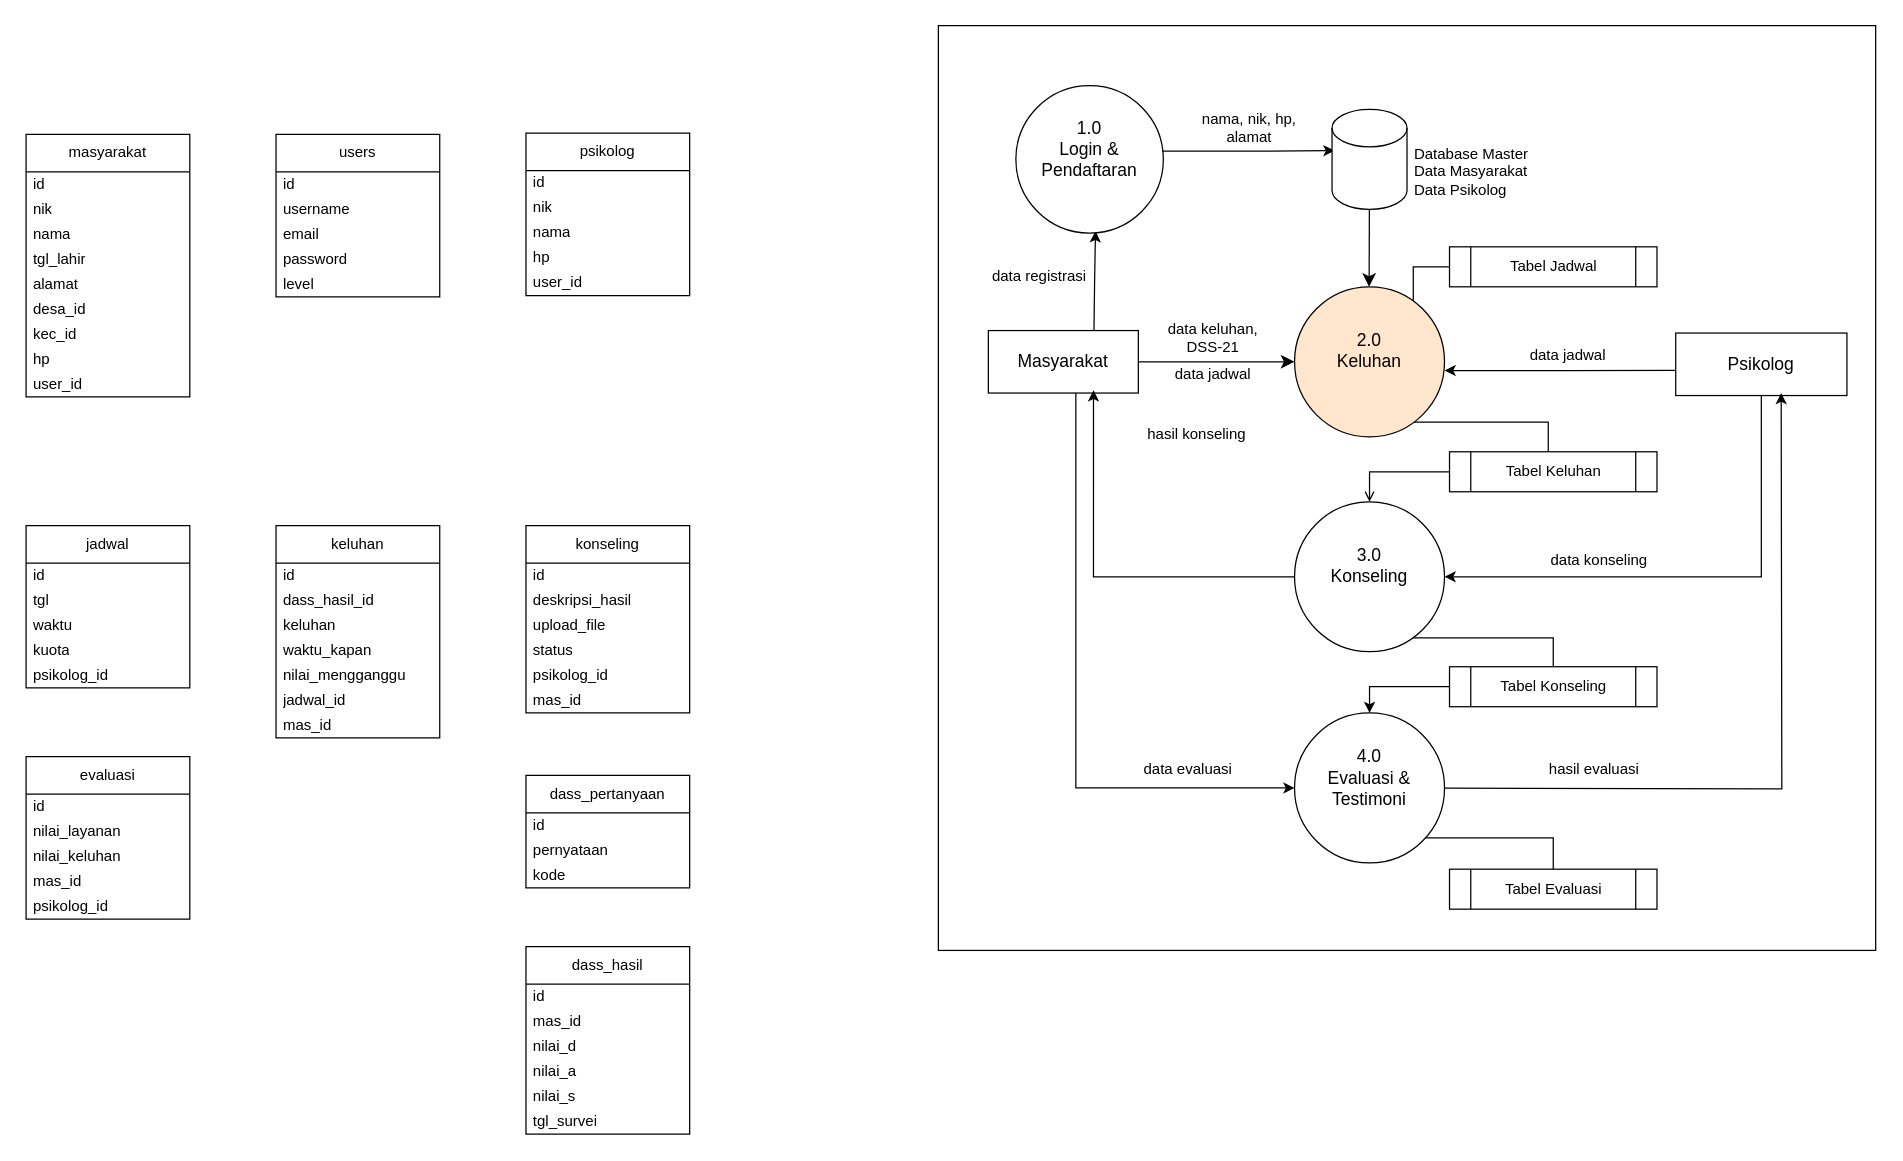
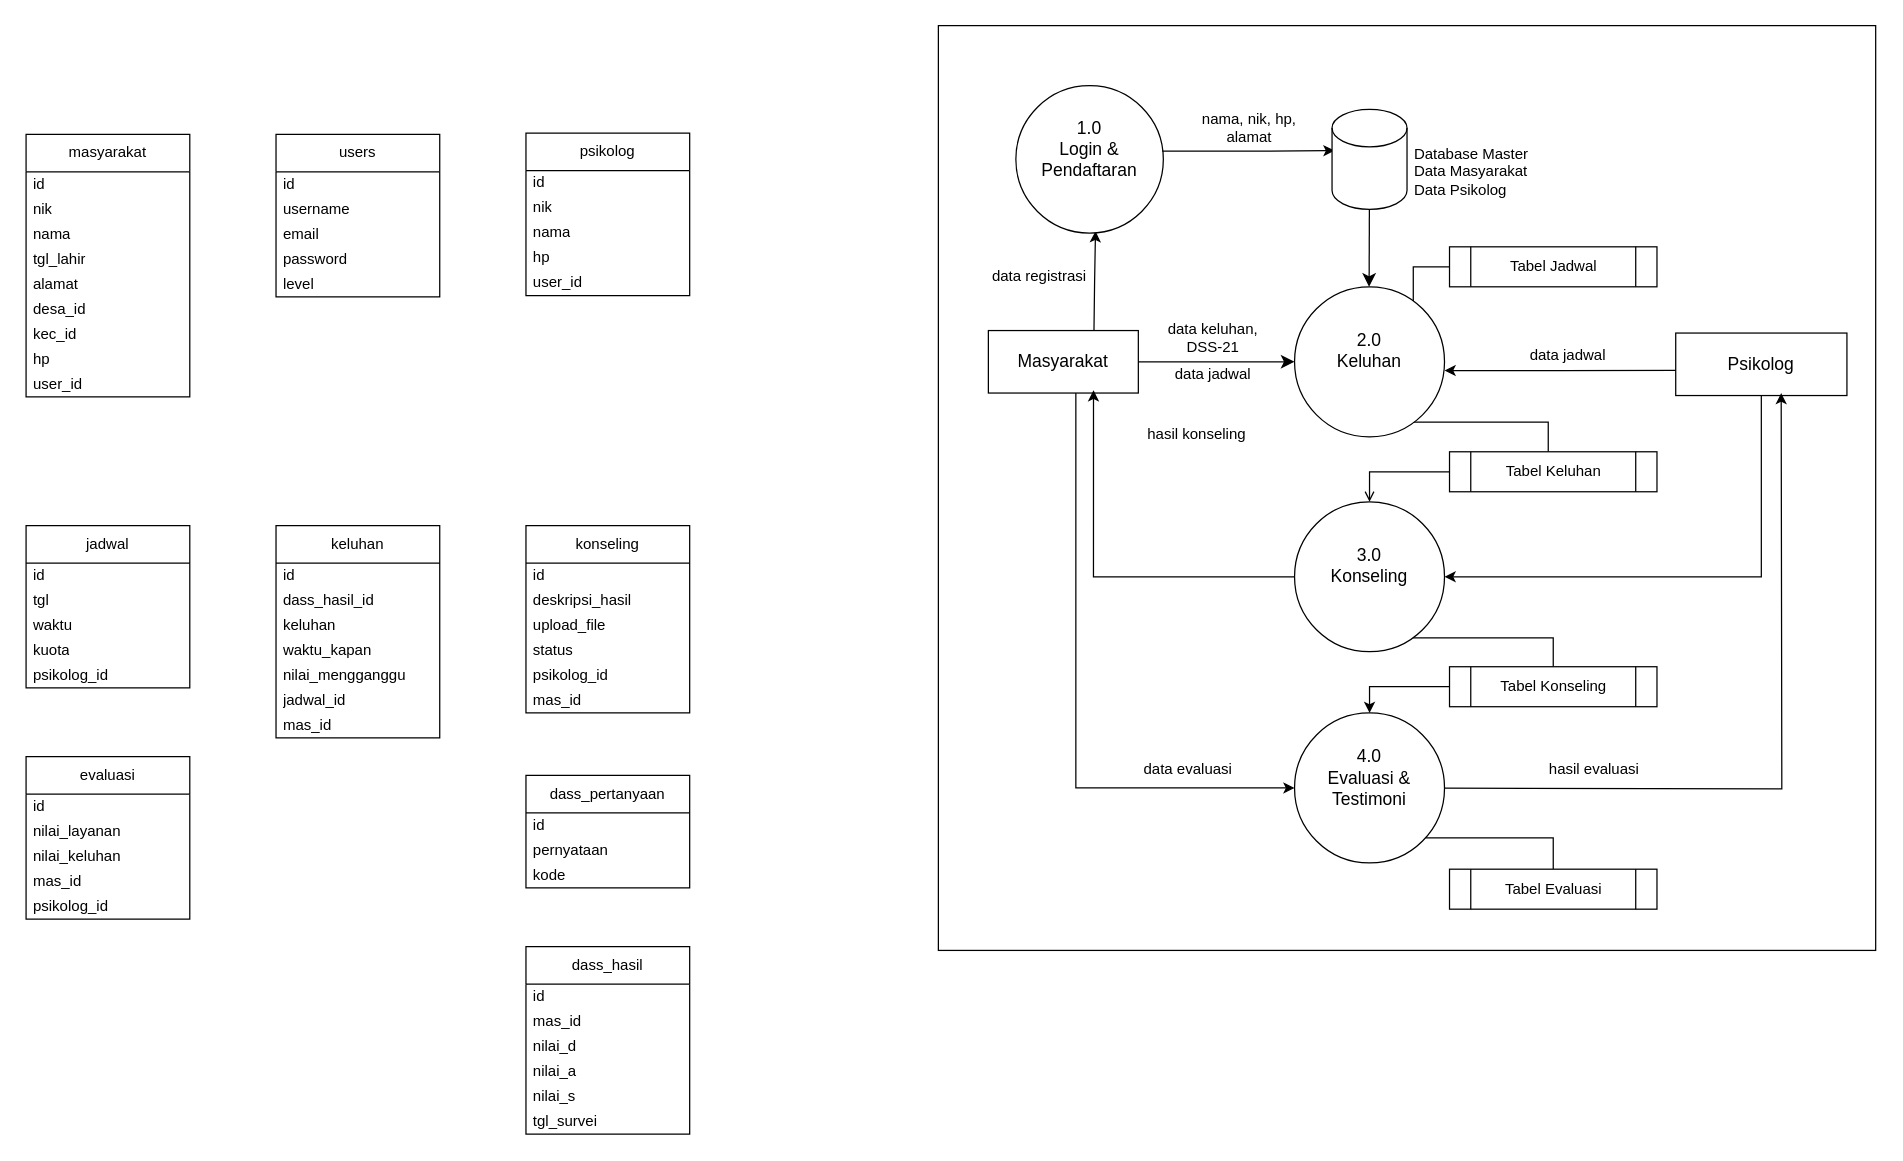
node "2.0 Keluhan": fillcolor #ffe6cc -> #ffffff
node "data konseling": removed
